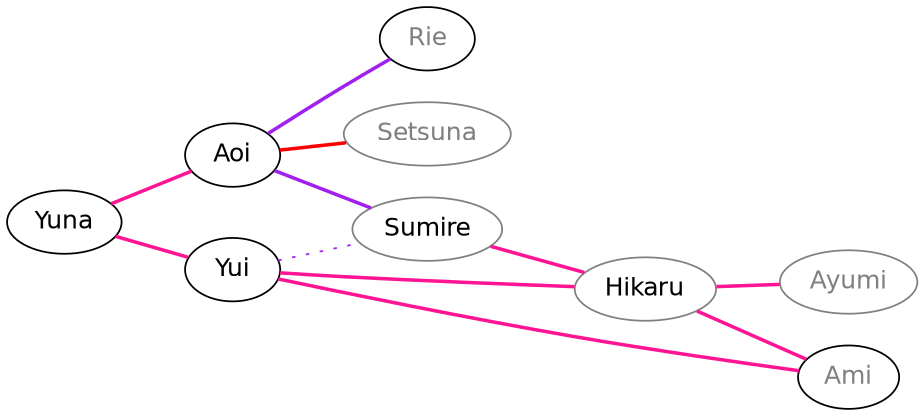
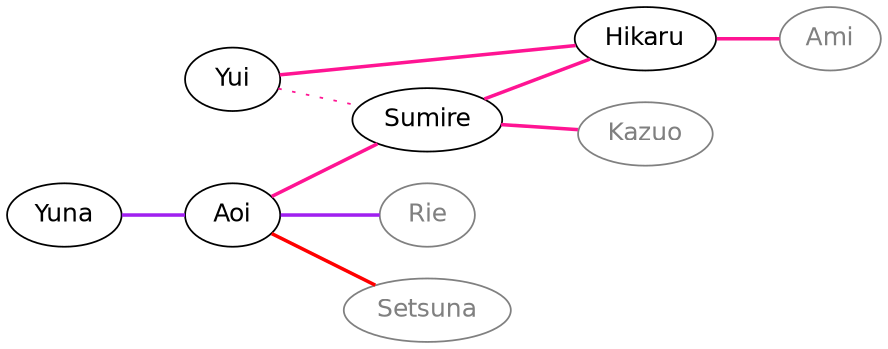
node "Rie": color black -> #808080
node "Kazuo": added
edge "Aoi" -- "Yuna": color deeppink -> purple
edge "Aoi" -- "Sumire": color purple -> deeppink
node "Sumire": color #808080 -> black
edge "Yuna" -- "Yui": removed
edge "Sumire" -- "Yui": color purple -> deeppink
node "Ayumi": removed
node "Hikaru": color #808080 -> black
edge "Yui" -- "Ami": removed
node "Ami": color black -> #808080
